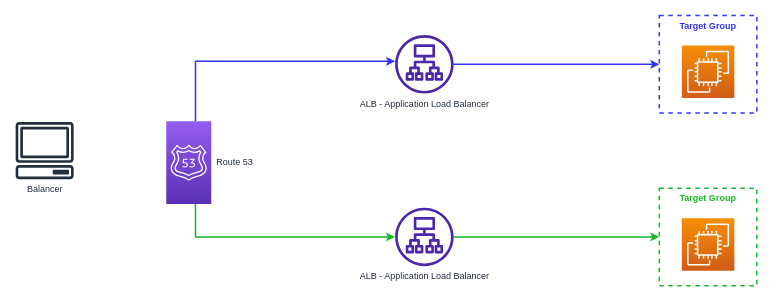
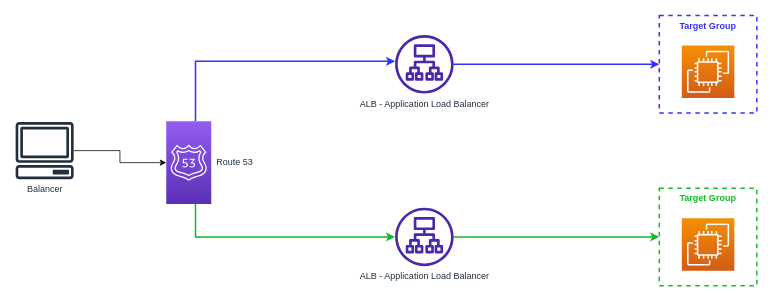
edge "Balancer" -> "Route 53": added
